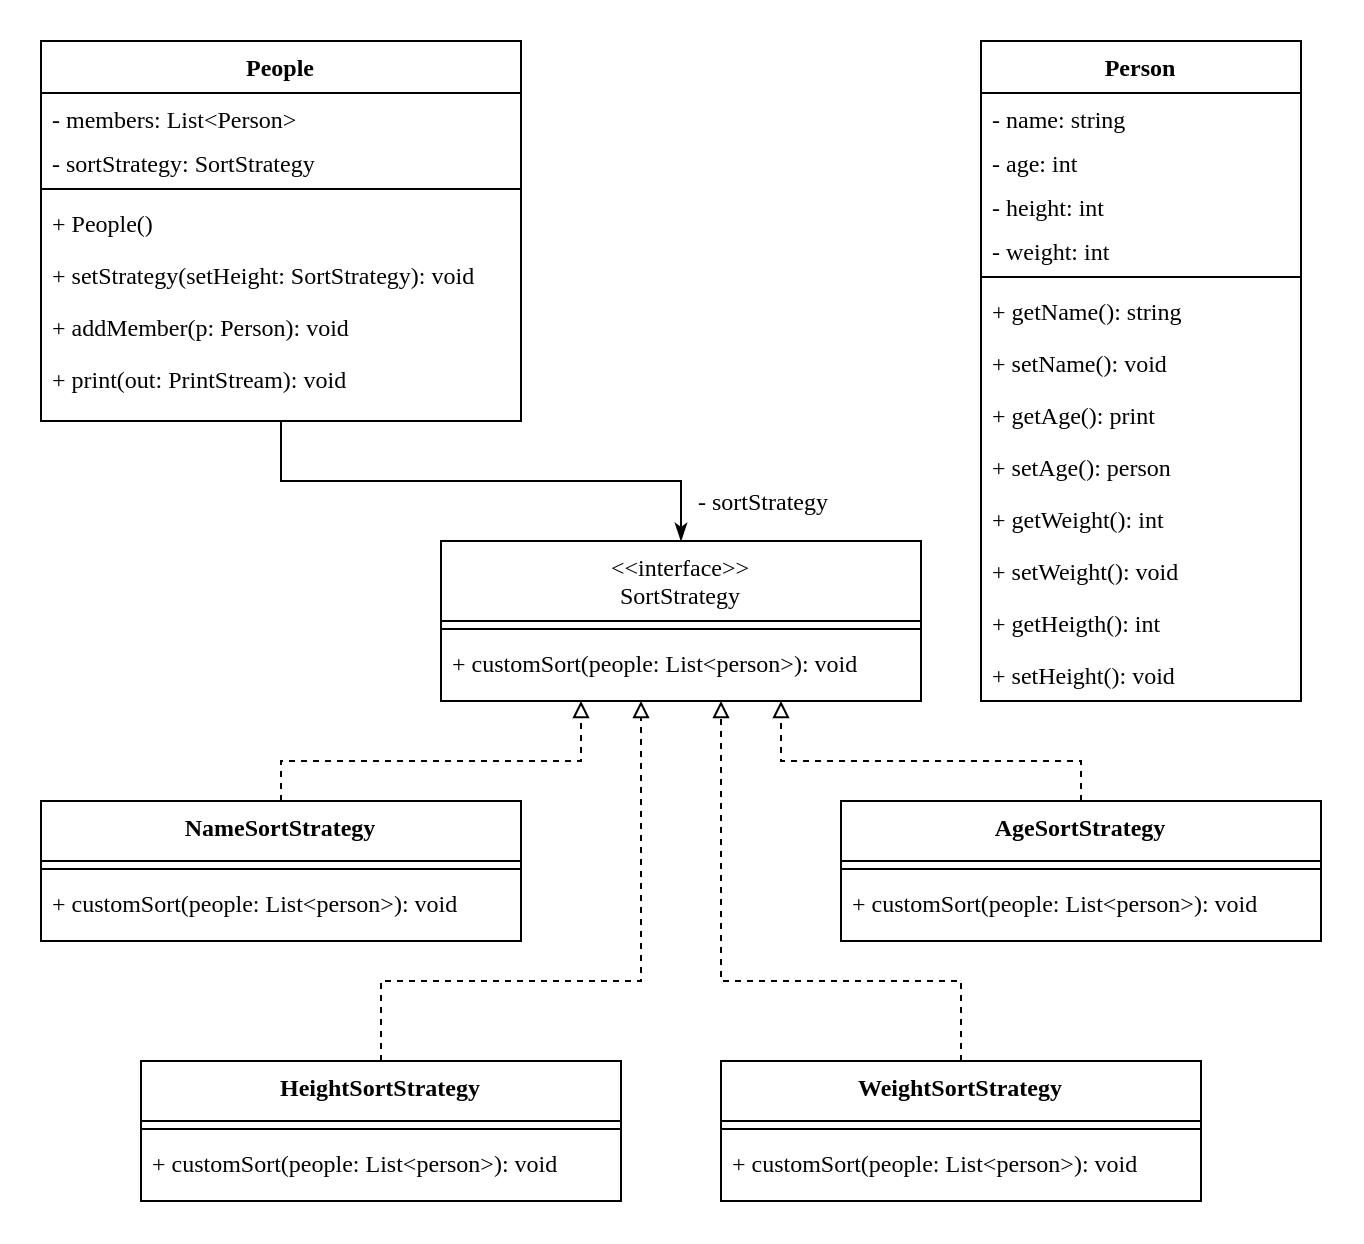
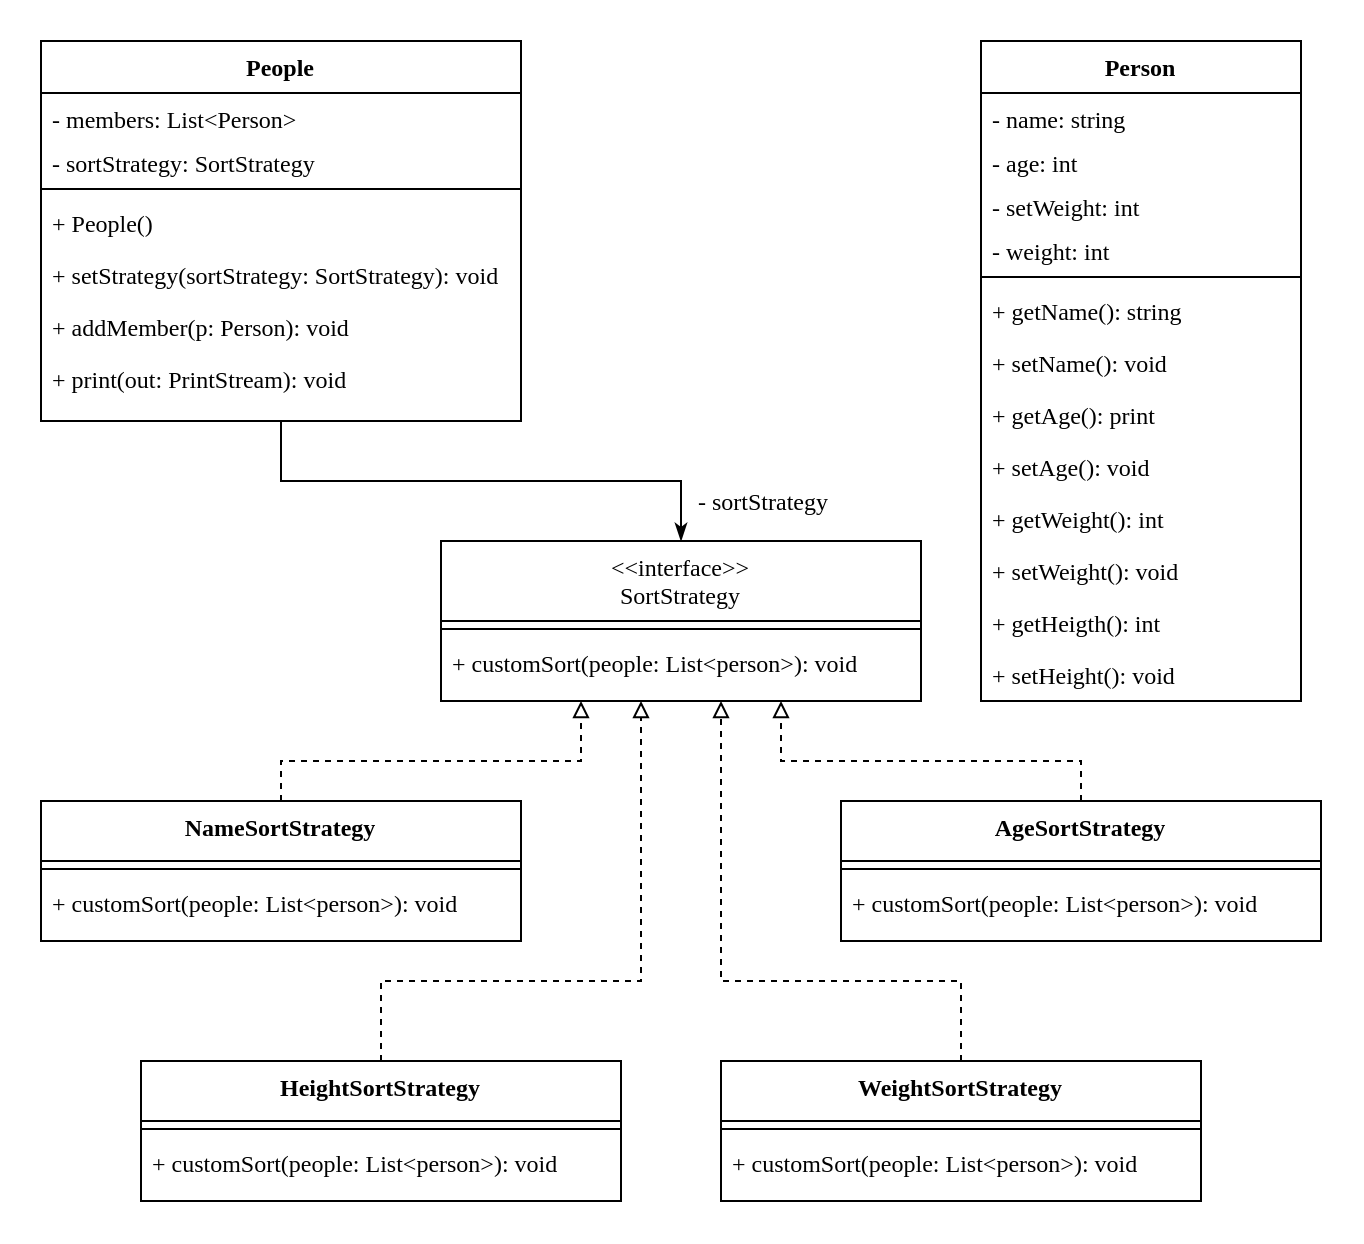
node "- height: int": label "- height: int" -> "- setWeight: int"
node "+ setStrategy(setHeight: SortStrategy): void": label "+ setStrategy(setHeight: SortStrategy): void" -> "+ setStrategy(sortStrategy: SortStrategy): void"
node "+ setAge(): person": label "+ setAge(): person" -> "+ setAge(): void"
